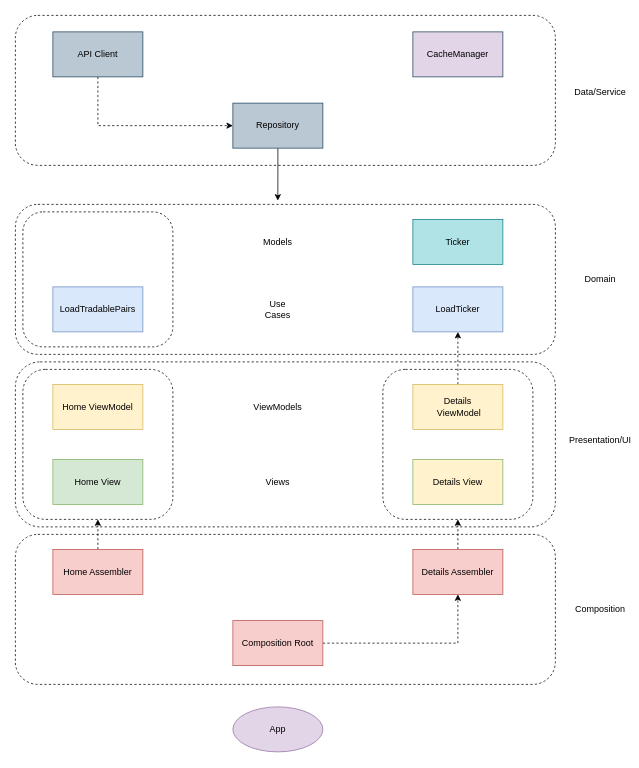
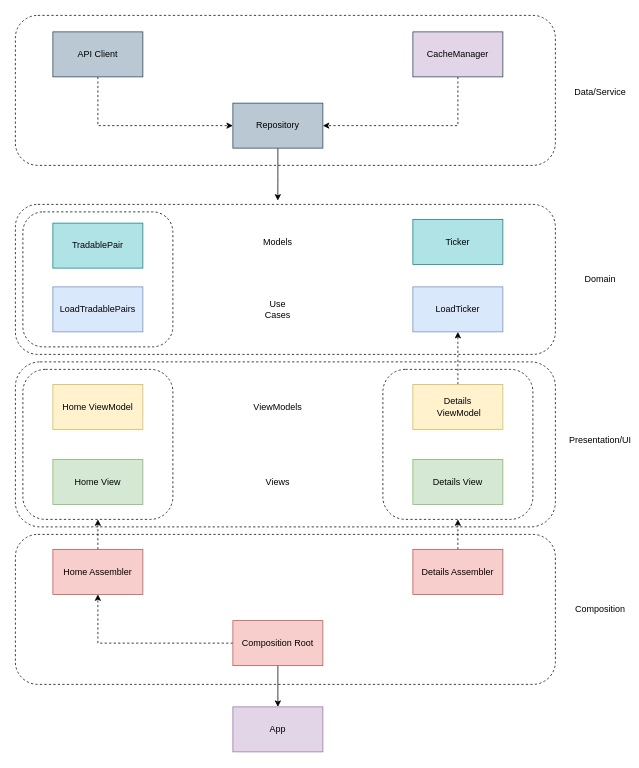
edge "CacheManager" -> "Repository": added
node "TradablePair": added
node "Details View": fillcolor #fff2cc -> #d5e8d4
edge "Composition Root" -> "Home Assembler": added
edge "Composition Root" -> "Details Assembler": removed
edge "Composition Root" -> "App": added
node "App": shape ellipse -> rectangle
